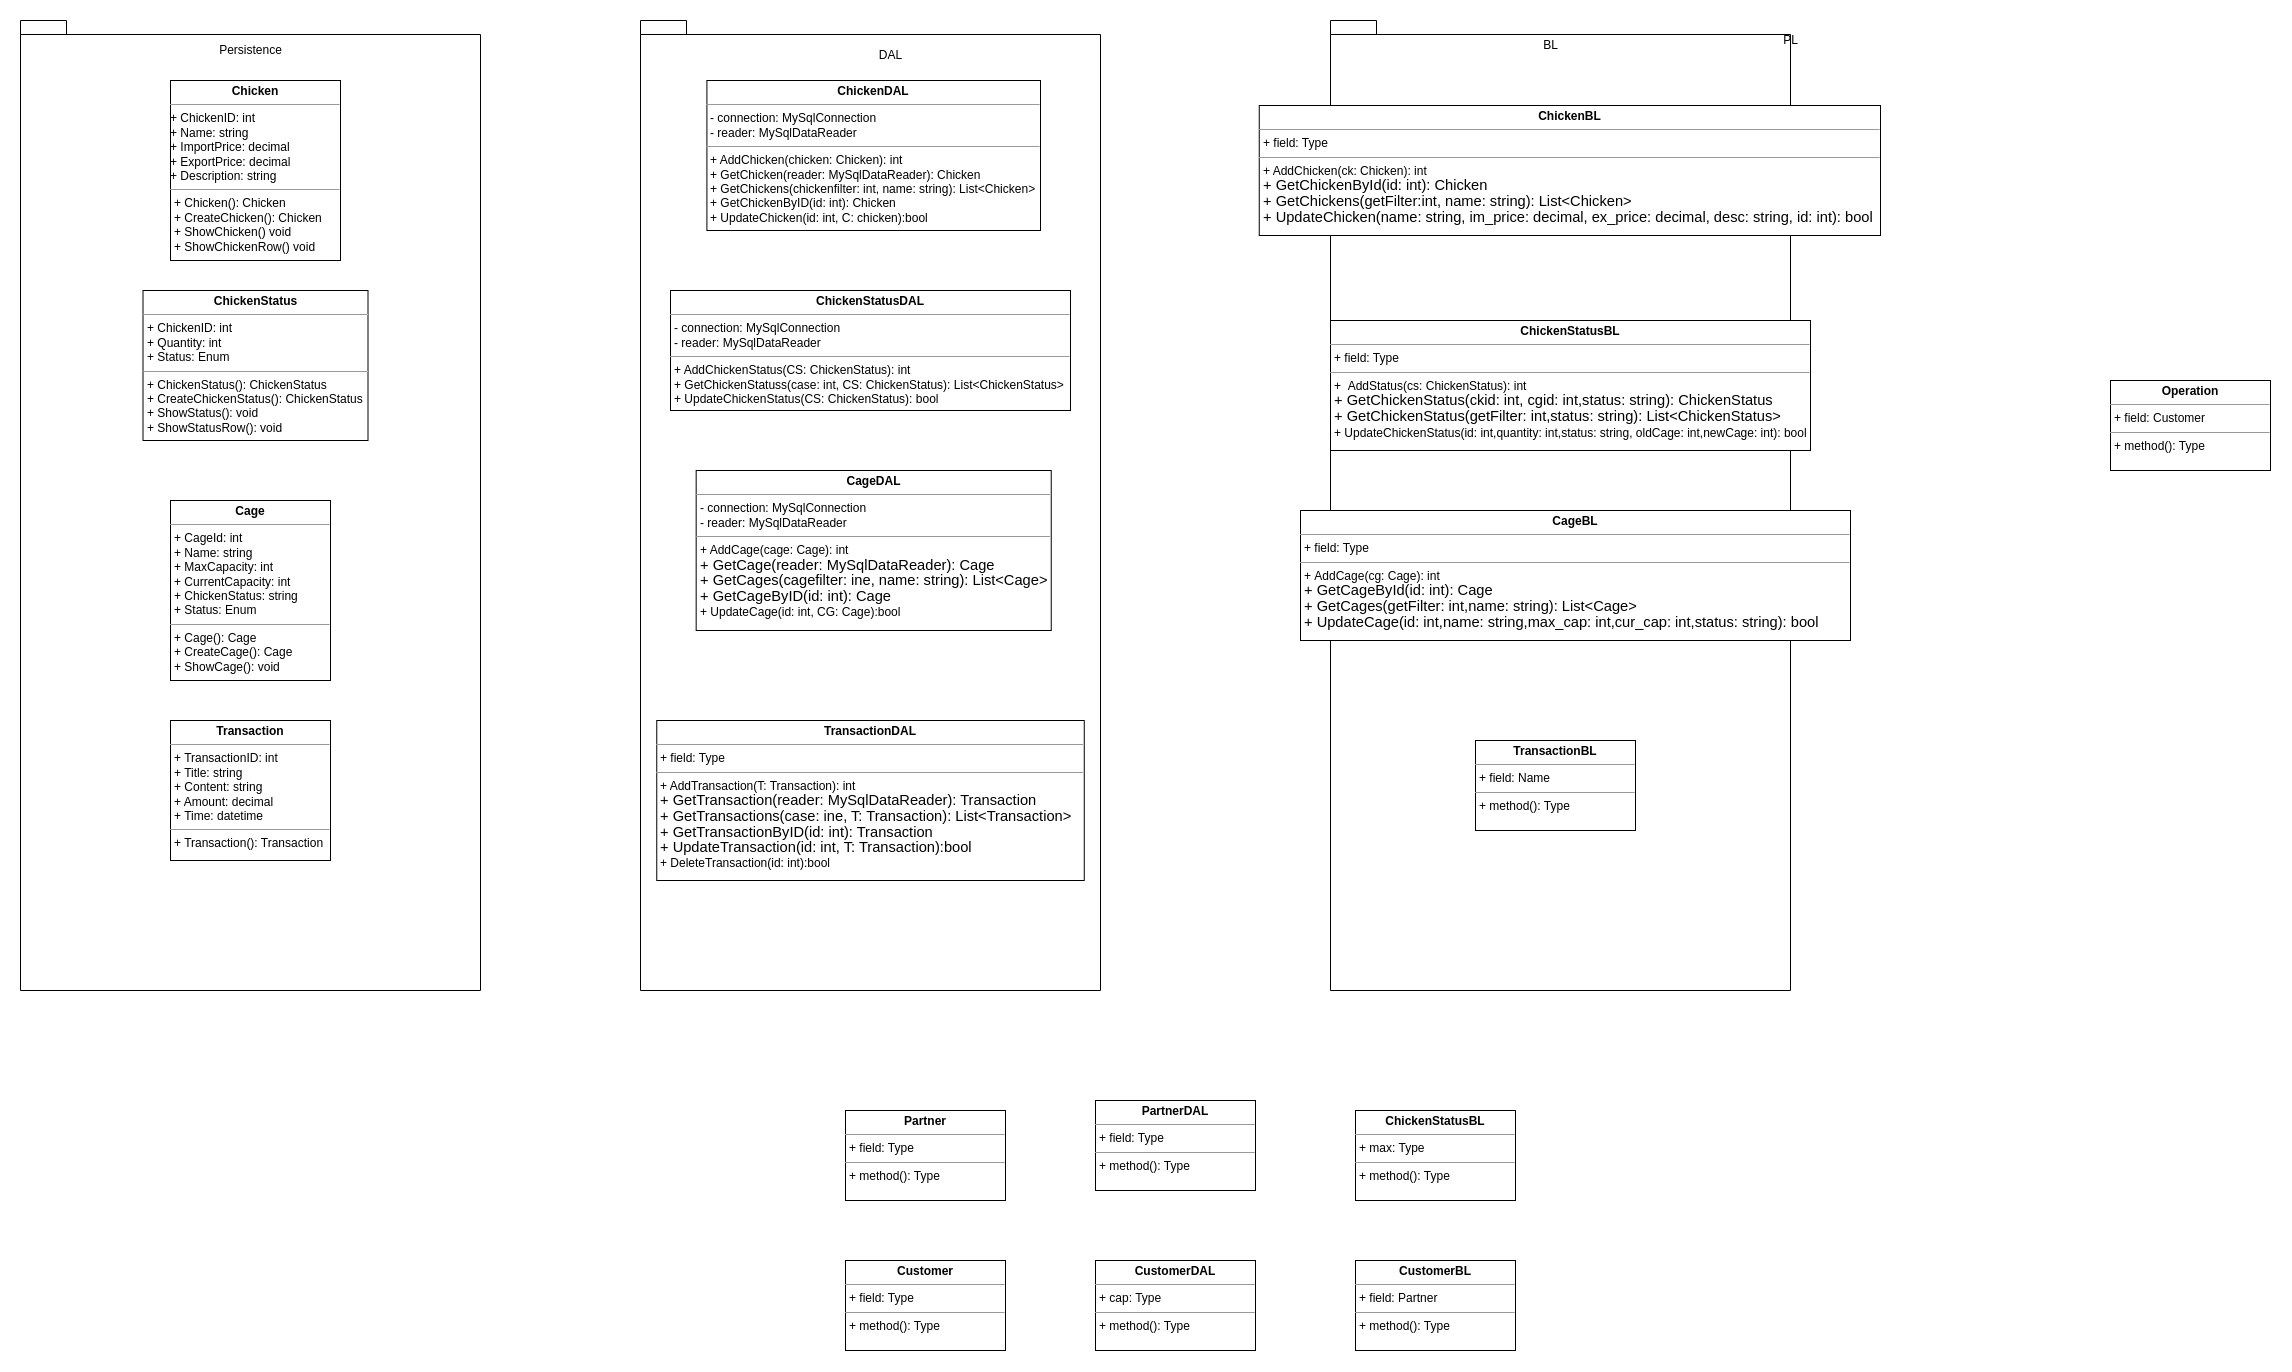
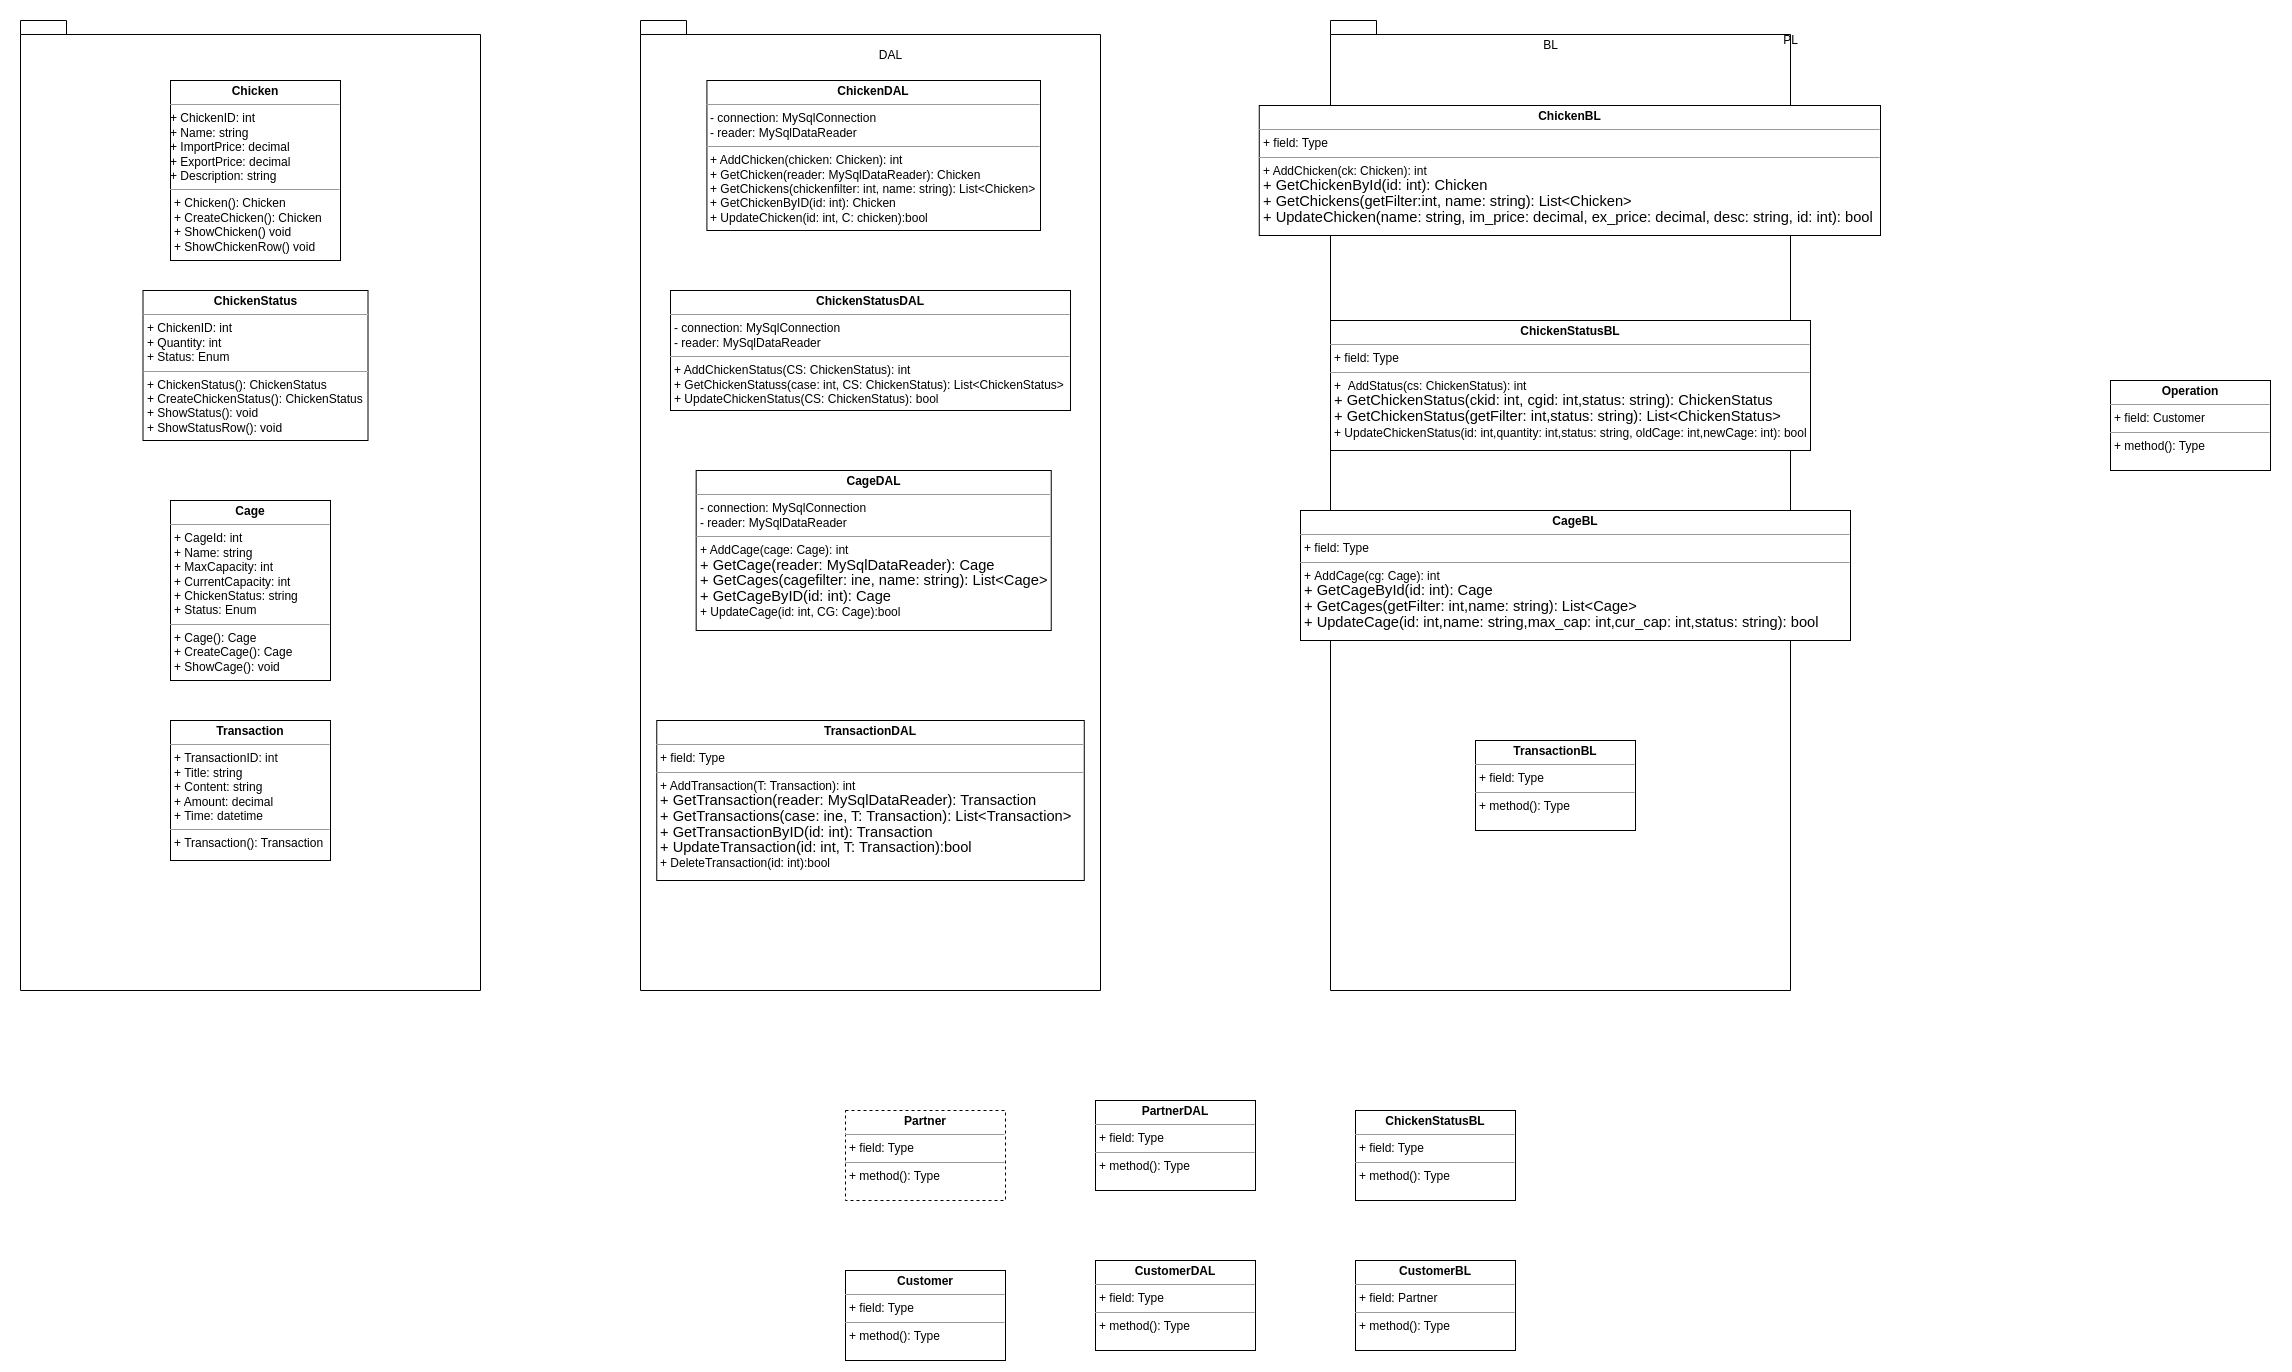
node "Persistence": removed
node "TransactionBL + field: Name + method(): Type": label "TransactionBL + field: Name + method(): Type" -> "TransactionBL + field: Type + method(): Type"
node "ChickenStatusBL + max: Type + method(): Type": label "ChickenStatusBL + max: Type + method(): Type" -> "ChickenStatusBL + field: Type + method(): Type"
node "Partner + field: Type + method(): Type": style solid -> dashed
node "CustomerDAL + cap: Type + method(): Type": label "CustomerDAL + cap: Type + method(): Type" -> "CustomerDAL + field: Type + method(): Type"
node "Customer + field: Type + method(): Type": moved (926, 1306) -> (926, 1316)
